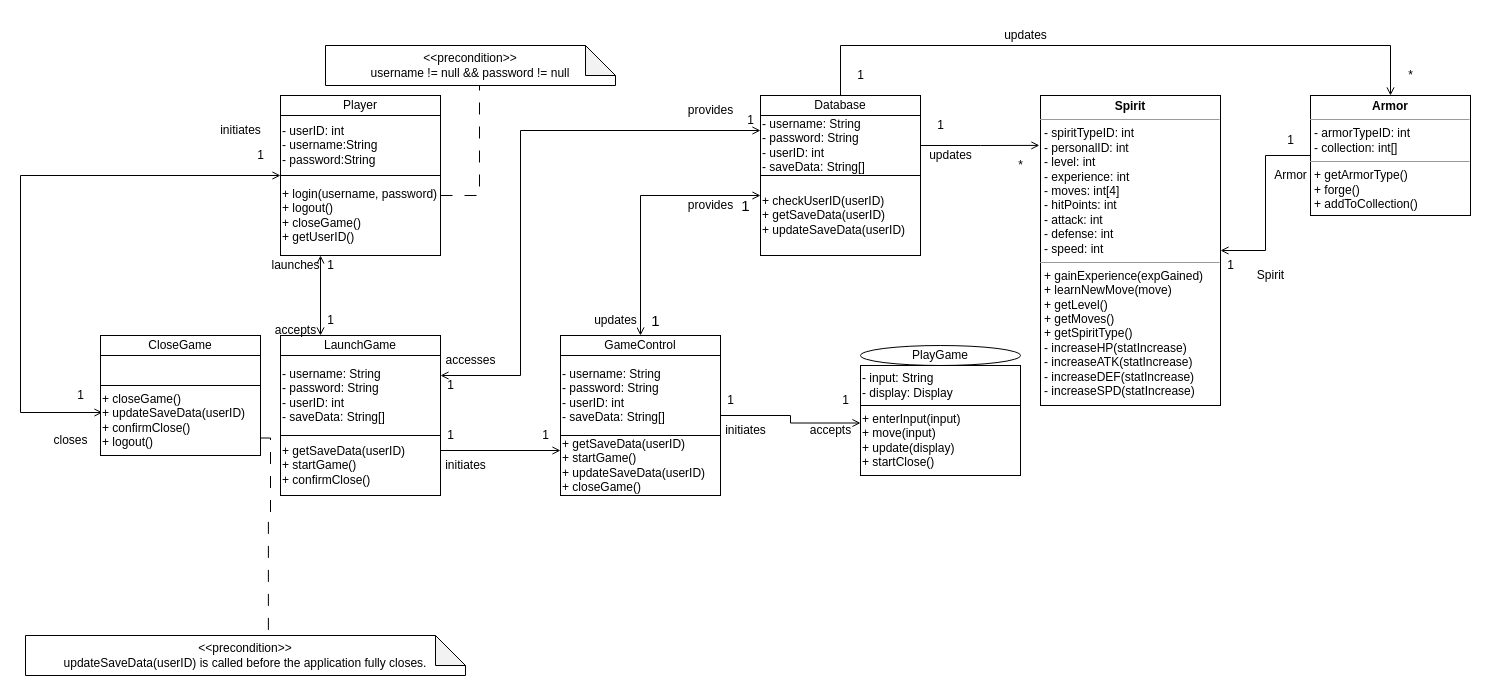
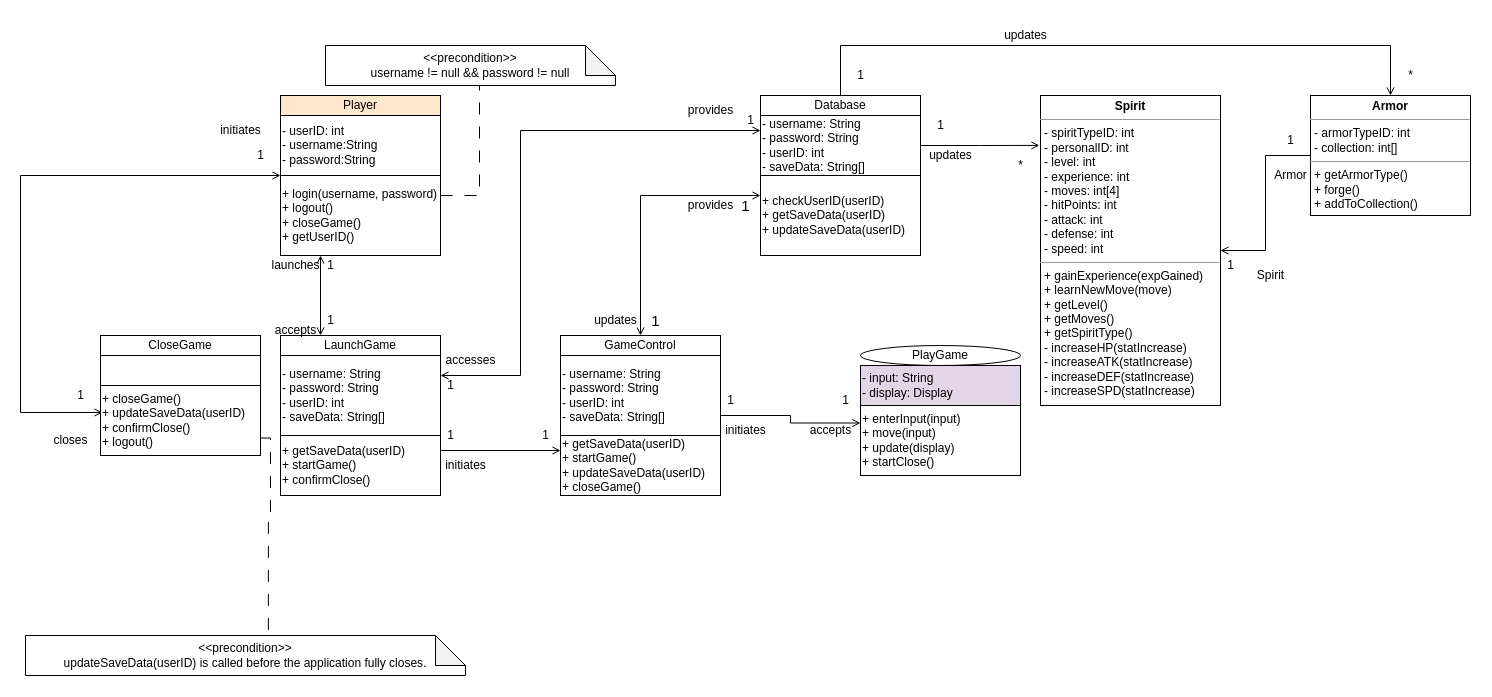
node "Player": fillcolor #ffffff -> #ffe6cc
node "- input: String - display: Display": fillcolor #ffffff -> #e1d5e7
